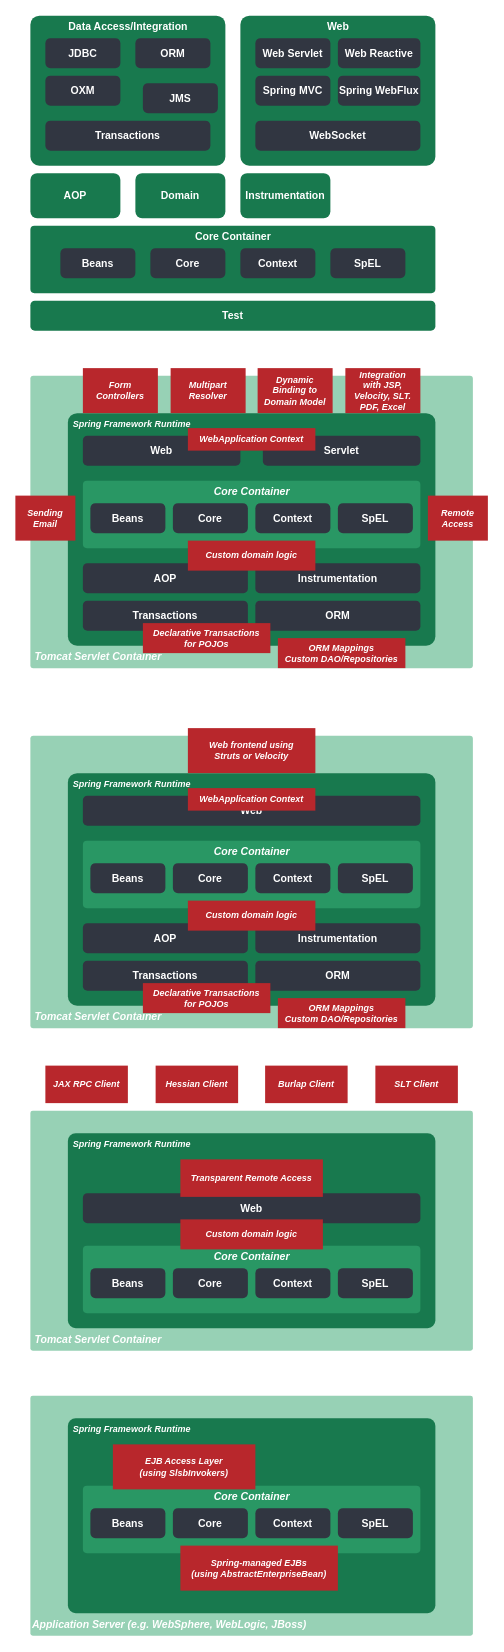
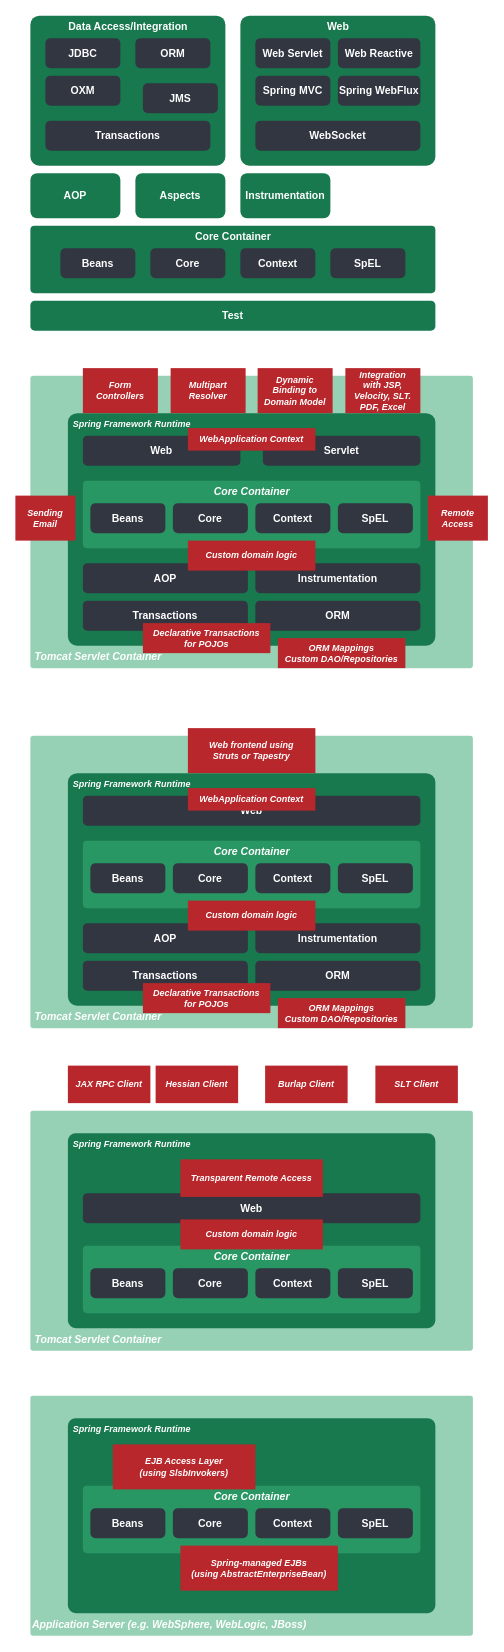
node "Domain": label "Domain" -> "Aspects"
node "Web frontend using Struts or Velocity": label "Web frontend using Struts or Velocity" -> "Web frontend using Struts or Tapestry"
node "JAX RPC Client": moved (87, 1084) -> (109, 1084)
